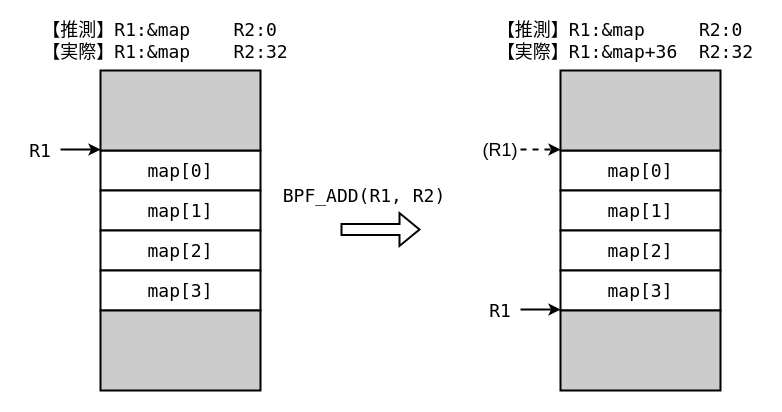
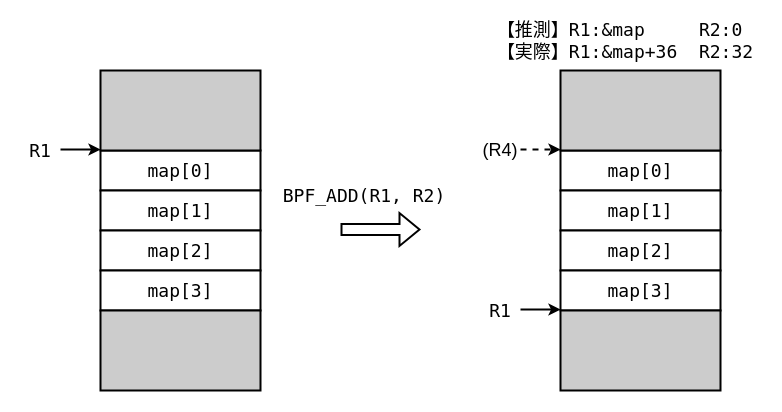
node "【推測】R1:&map R2:0 【実際】R1:&map R2:32": removed
node "(R1)": label "(R1)" -> "(R4)"
